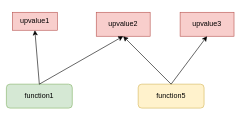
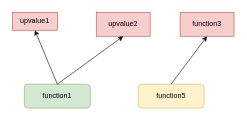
node "upvalue3": label "upvalue3" -> "function3"
edge "function5" -> "upvalue2": removed
node "function1": moved (39, 96) -> (57, 96)
